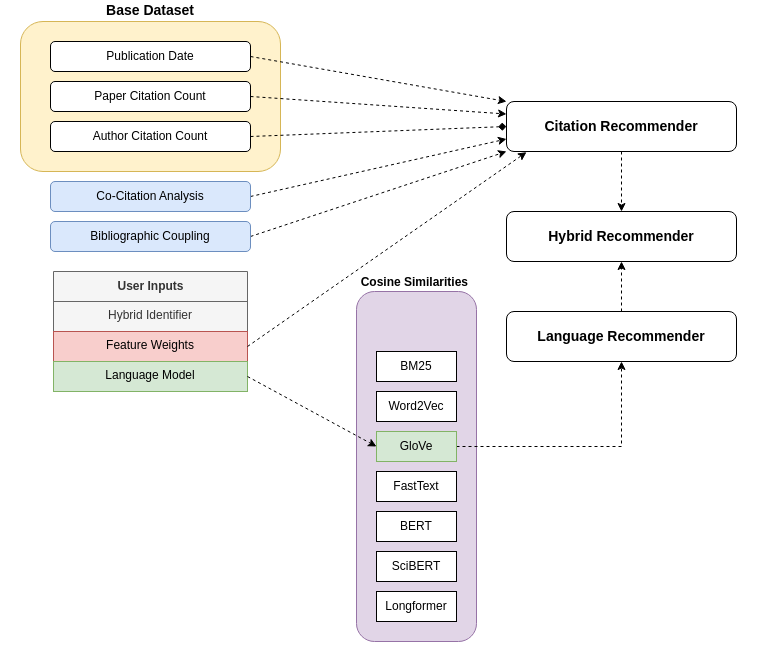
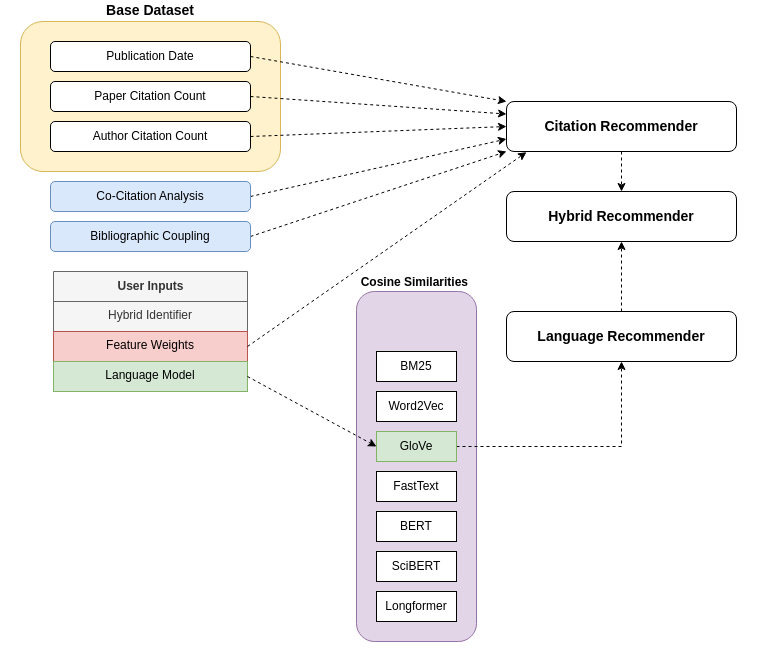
edge "Author Citation Count" -> "Citation Recommender": arrowhead diamond -> classic
node "Hybrid Recommender": moved (622, 237) -> (622, 217)
